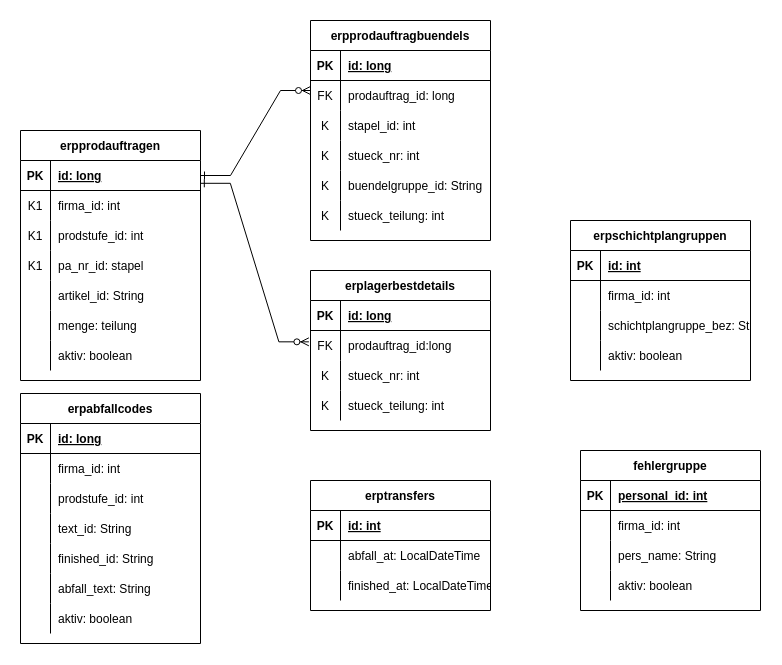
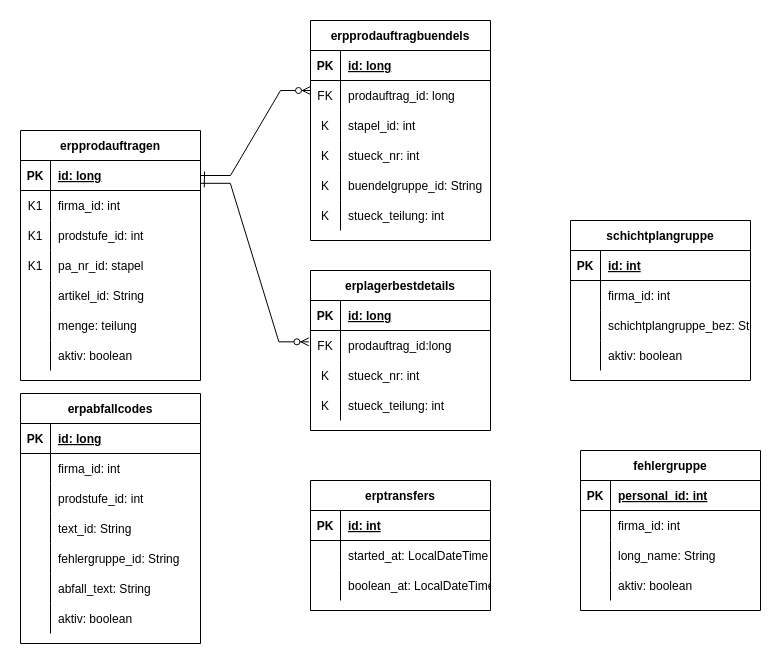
node "erpschichtplangruppen": label "erpschichtplangruppen" -> "schichtplangruppe"
node "abfall_at: LocalDateTime": label "abfall_at: LocalDateTime" -> "started_at: LocalDateTime"
node "pers_name: String": label "pers_name: String" -> "long_name: String"
node "finished_id: String": label "finished_id: String" -> "fehlergruppe_id: String"
node "finished_at: LocalDateTime": label "finished_at: LocalDateTime" -> "boolean_at: LocalDateTime"
